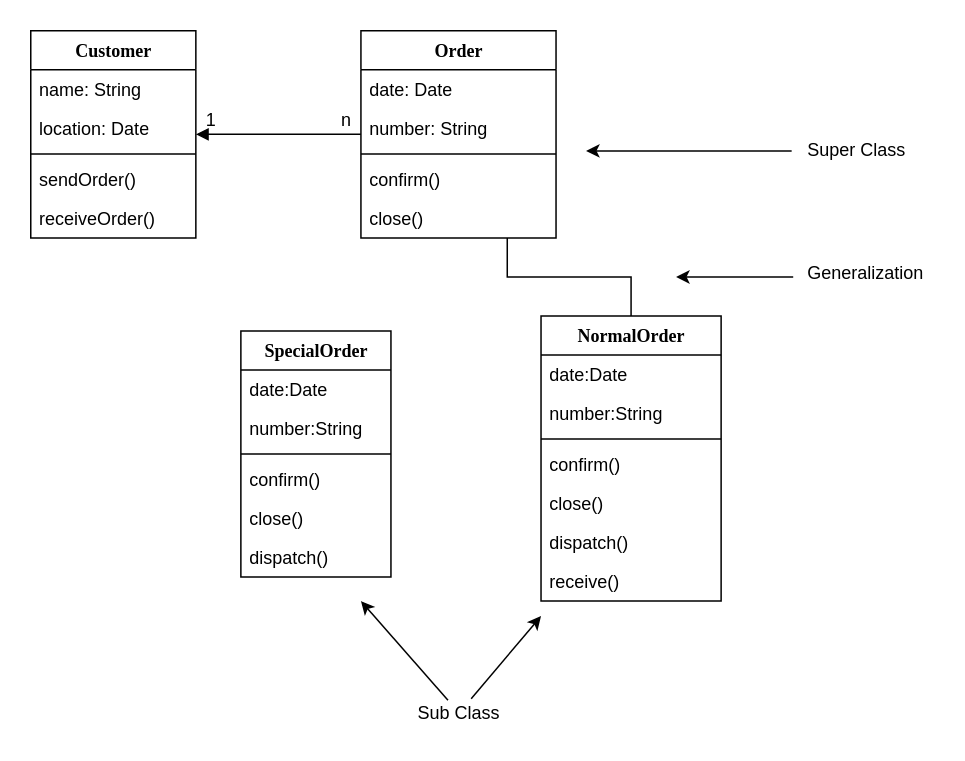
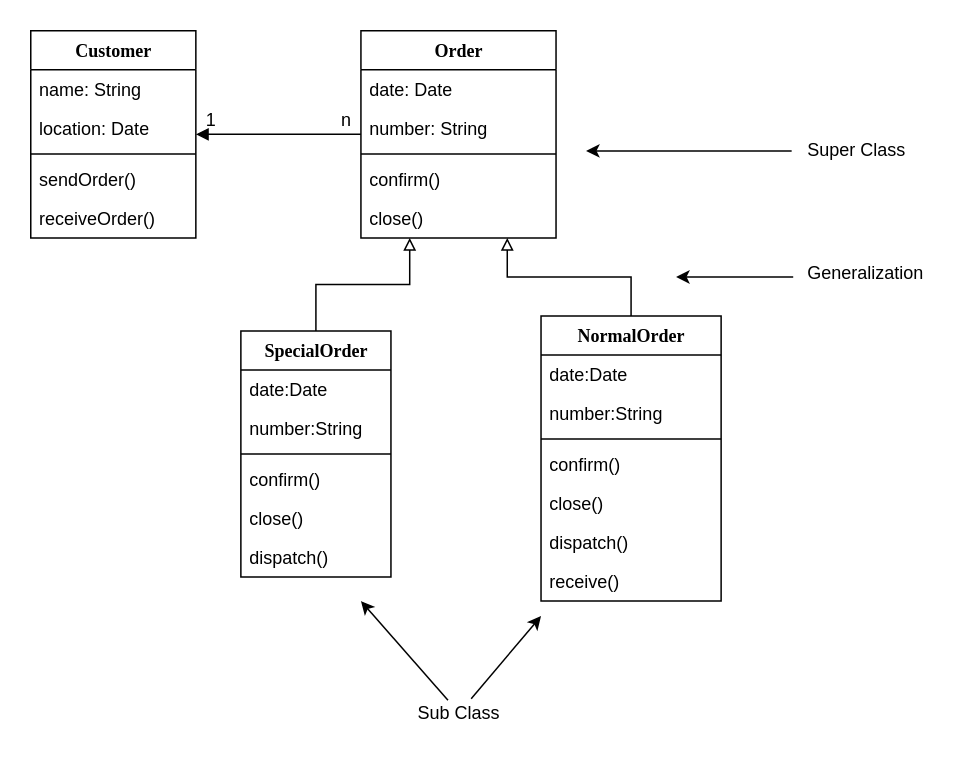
edge "Order" -- "NormalOrder": arrowhead none -> block
edge "SpecialOrder" -> "Order": added
